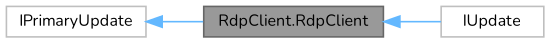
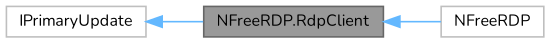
node "RdpClient.RdpClient": label "RdpClient.RdpClient" -> "NFreeRDP.RdpClient"
node "IUpdate": label "IUpdate" -> "NFreeRDP"
